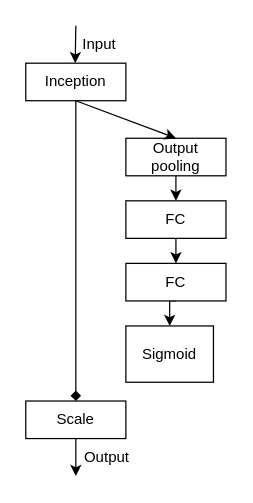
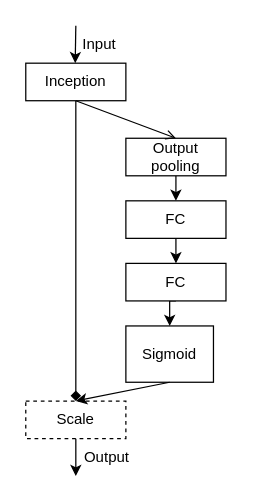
edge "Inception" -> "Output pooling": arrowhead classic -> open
edge "Sigmoid" -> "Scale": added
node "Scale": style solid -> dashed
